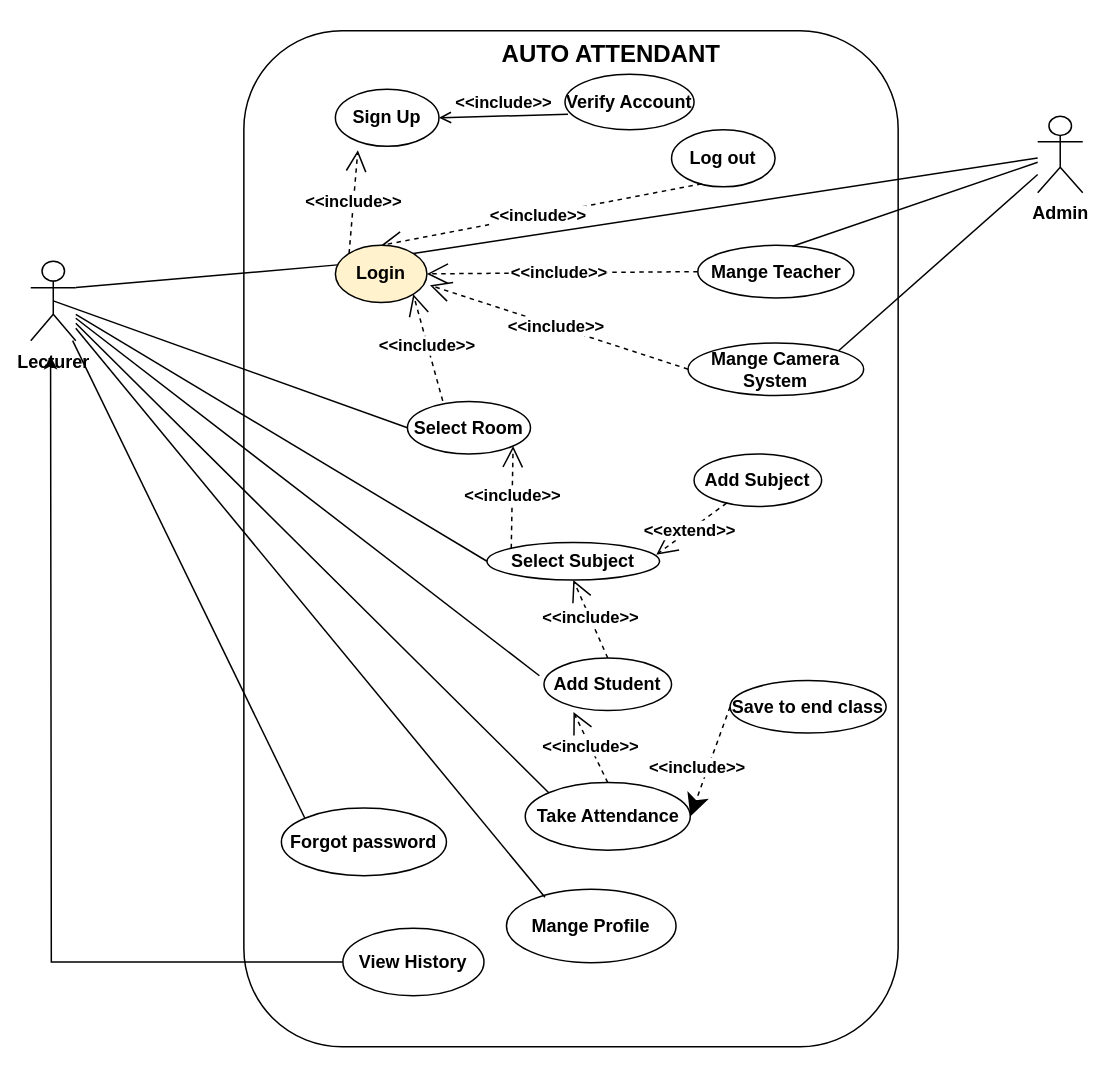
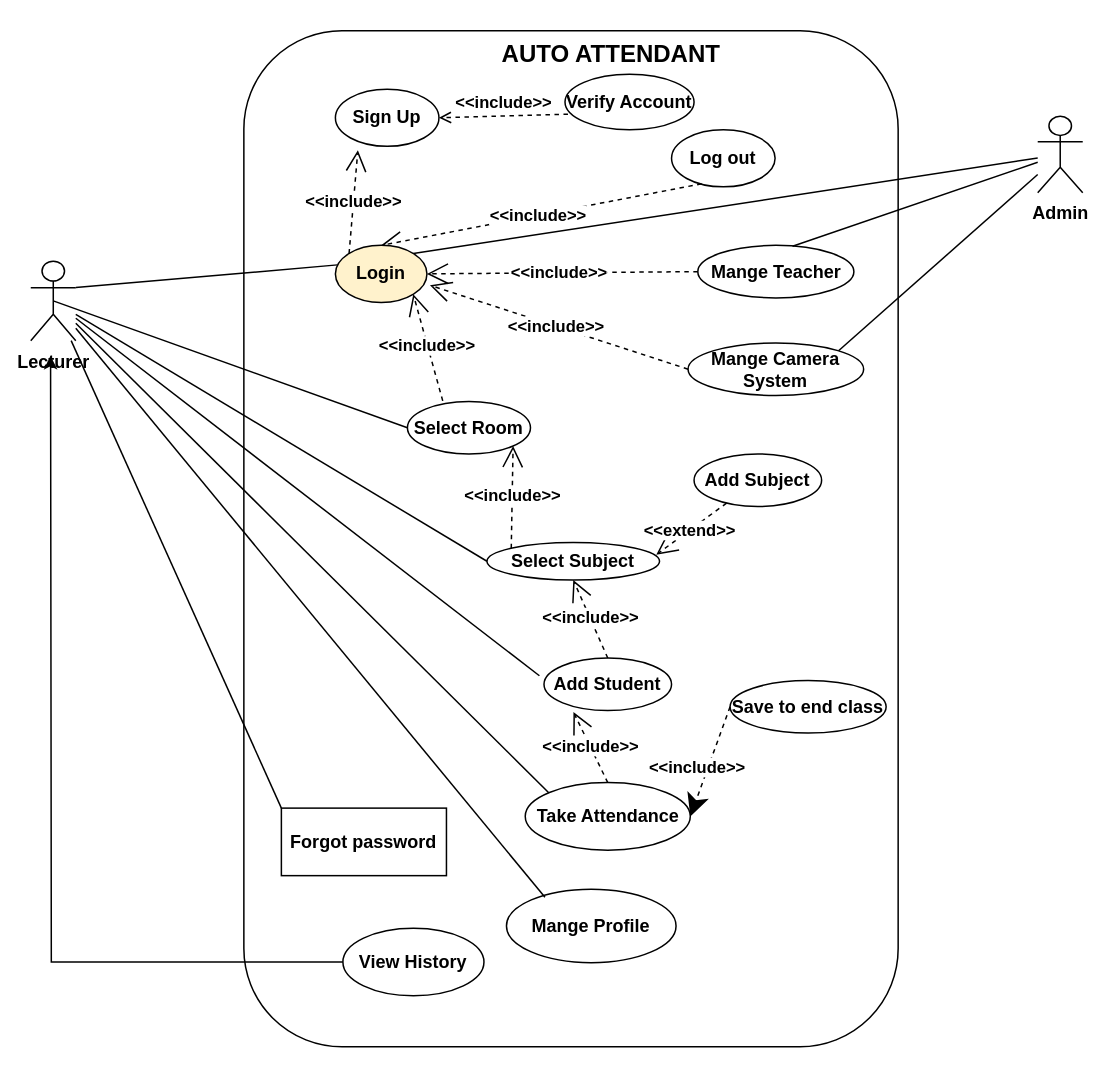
edge "Verify Account" -> "Sign Up": style solid -> dashed
node "Forgot password": shape ellipse -> rectangle
